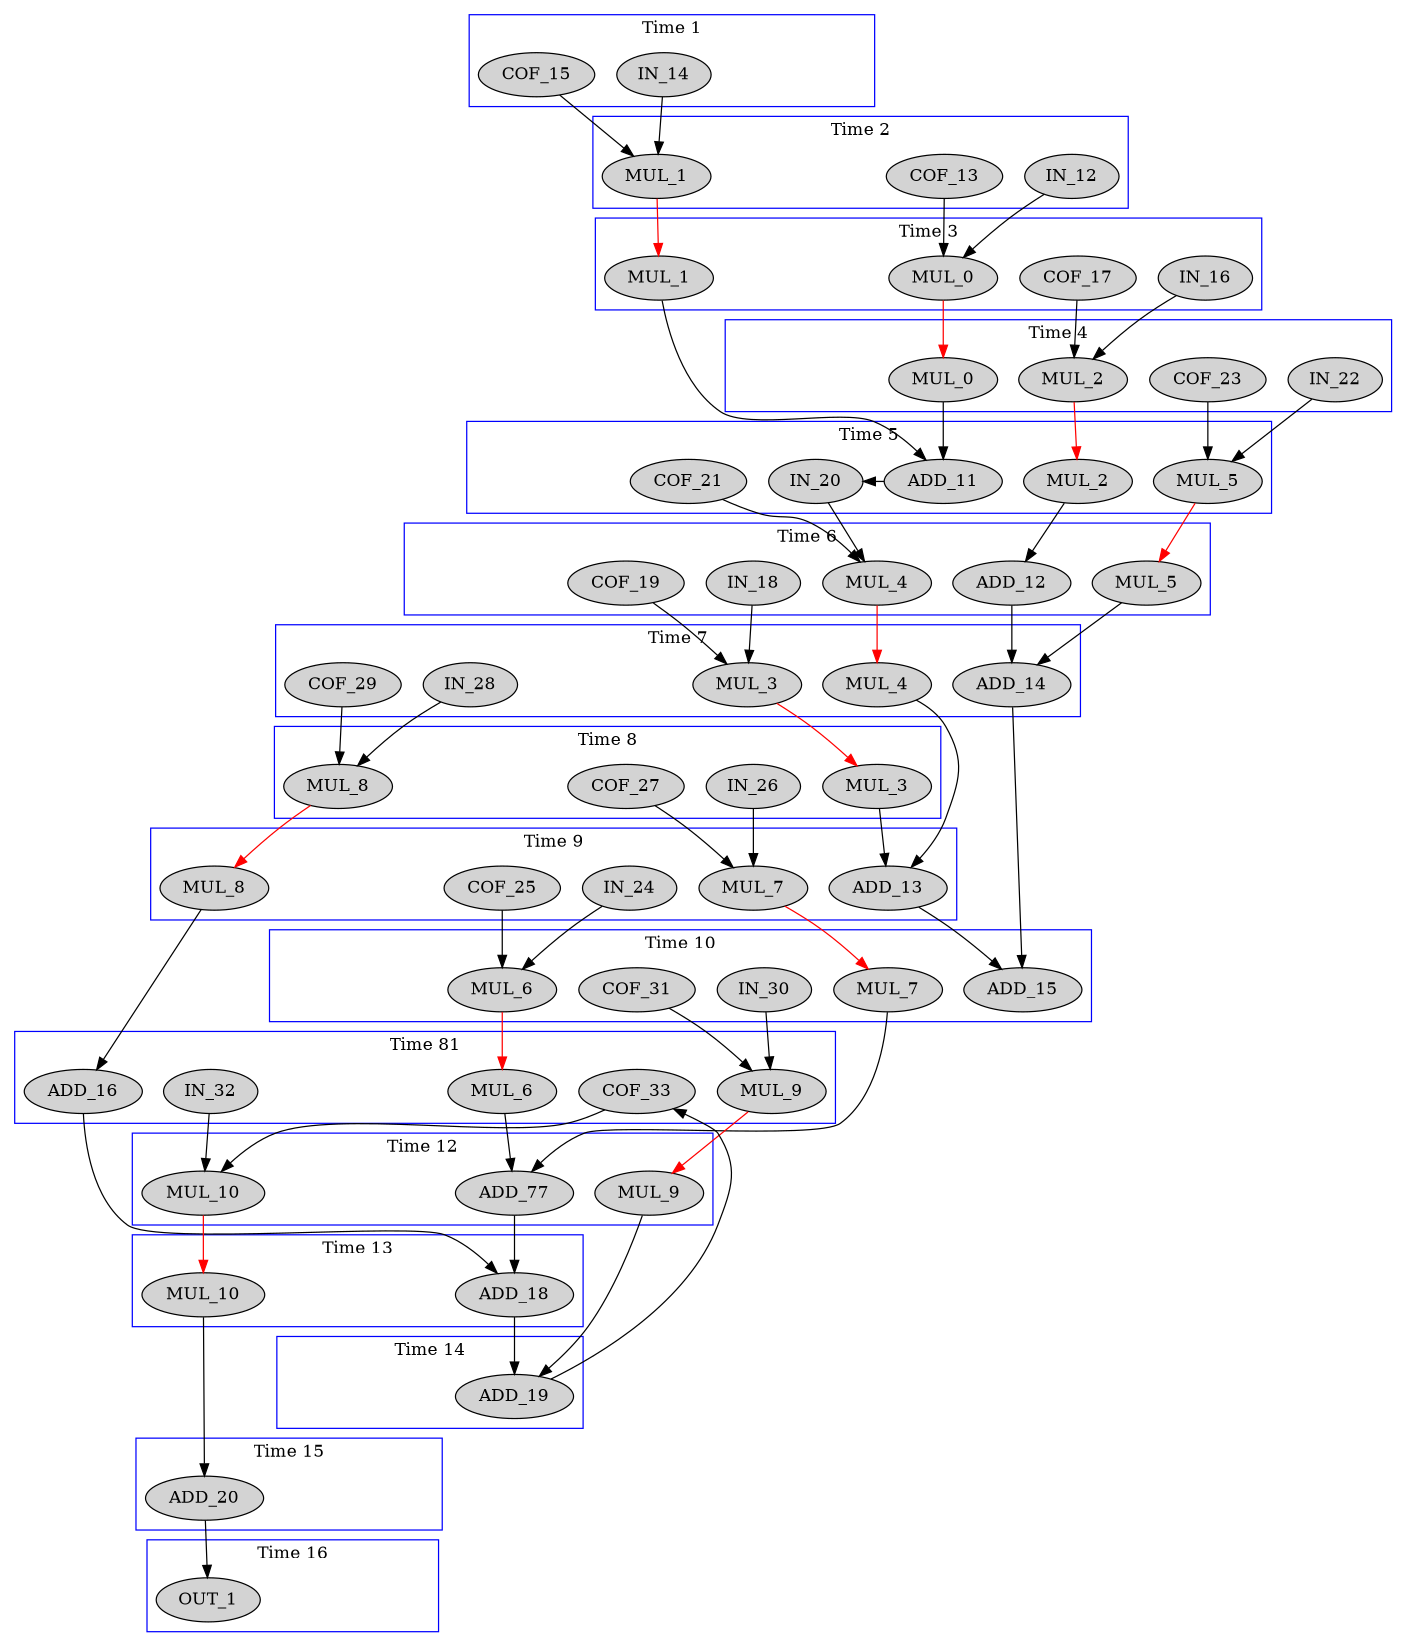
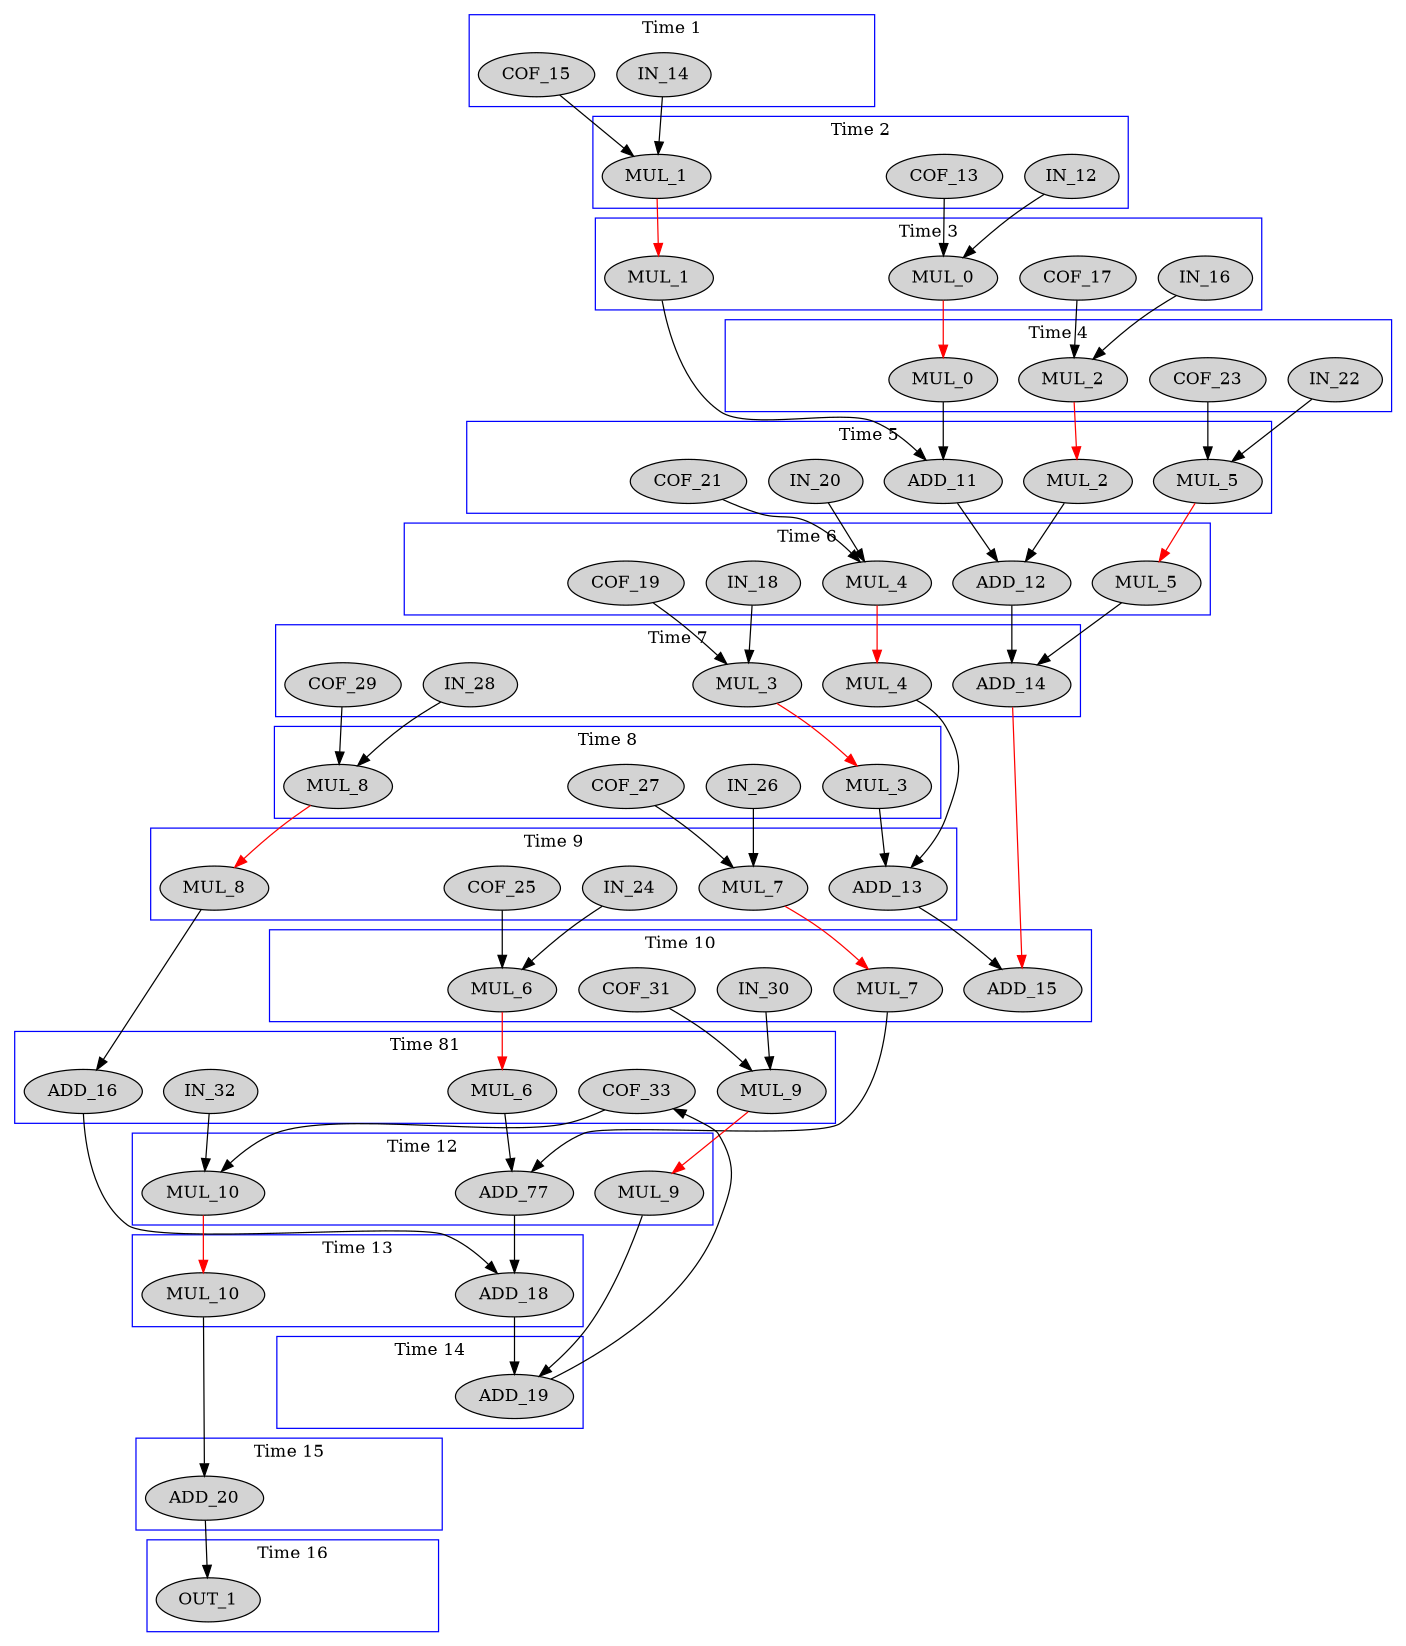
edge "ADD_11" -> "IN_20": now "ADD_11" -> "ADD_12"
edge "ADD_14" -> "ADD_15": color black -> red
